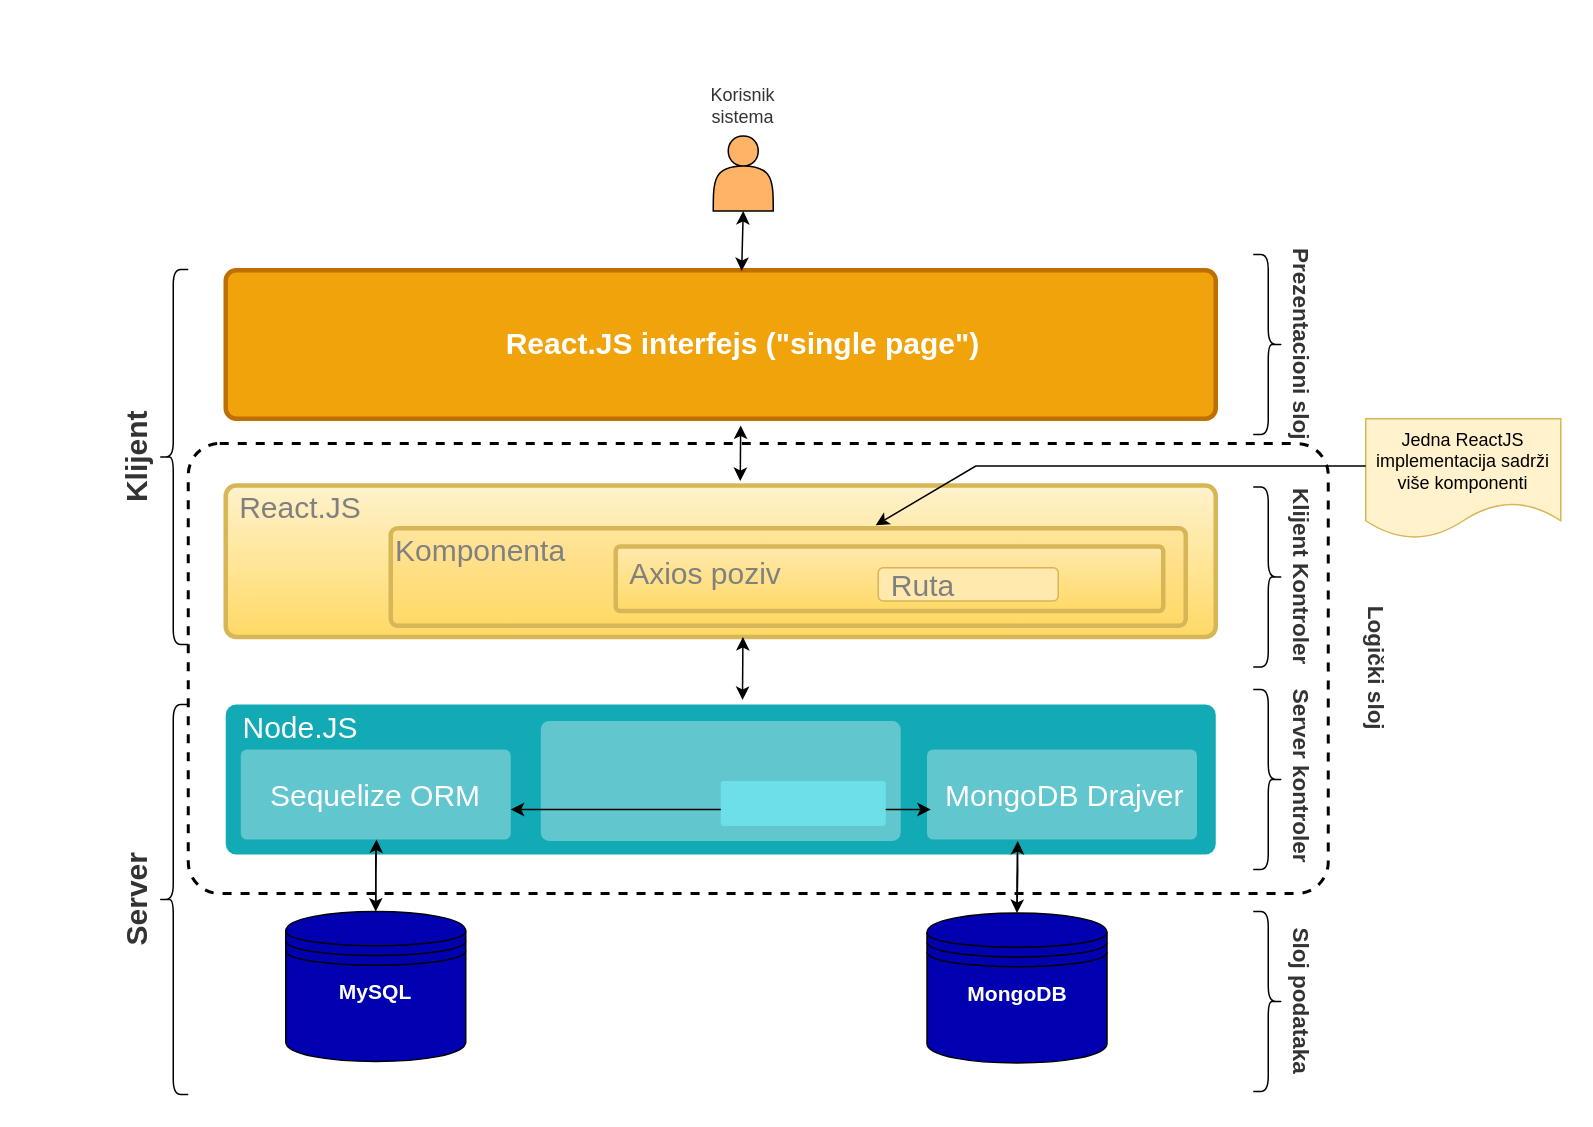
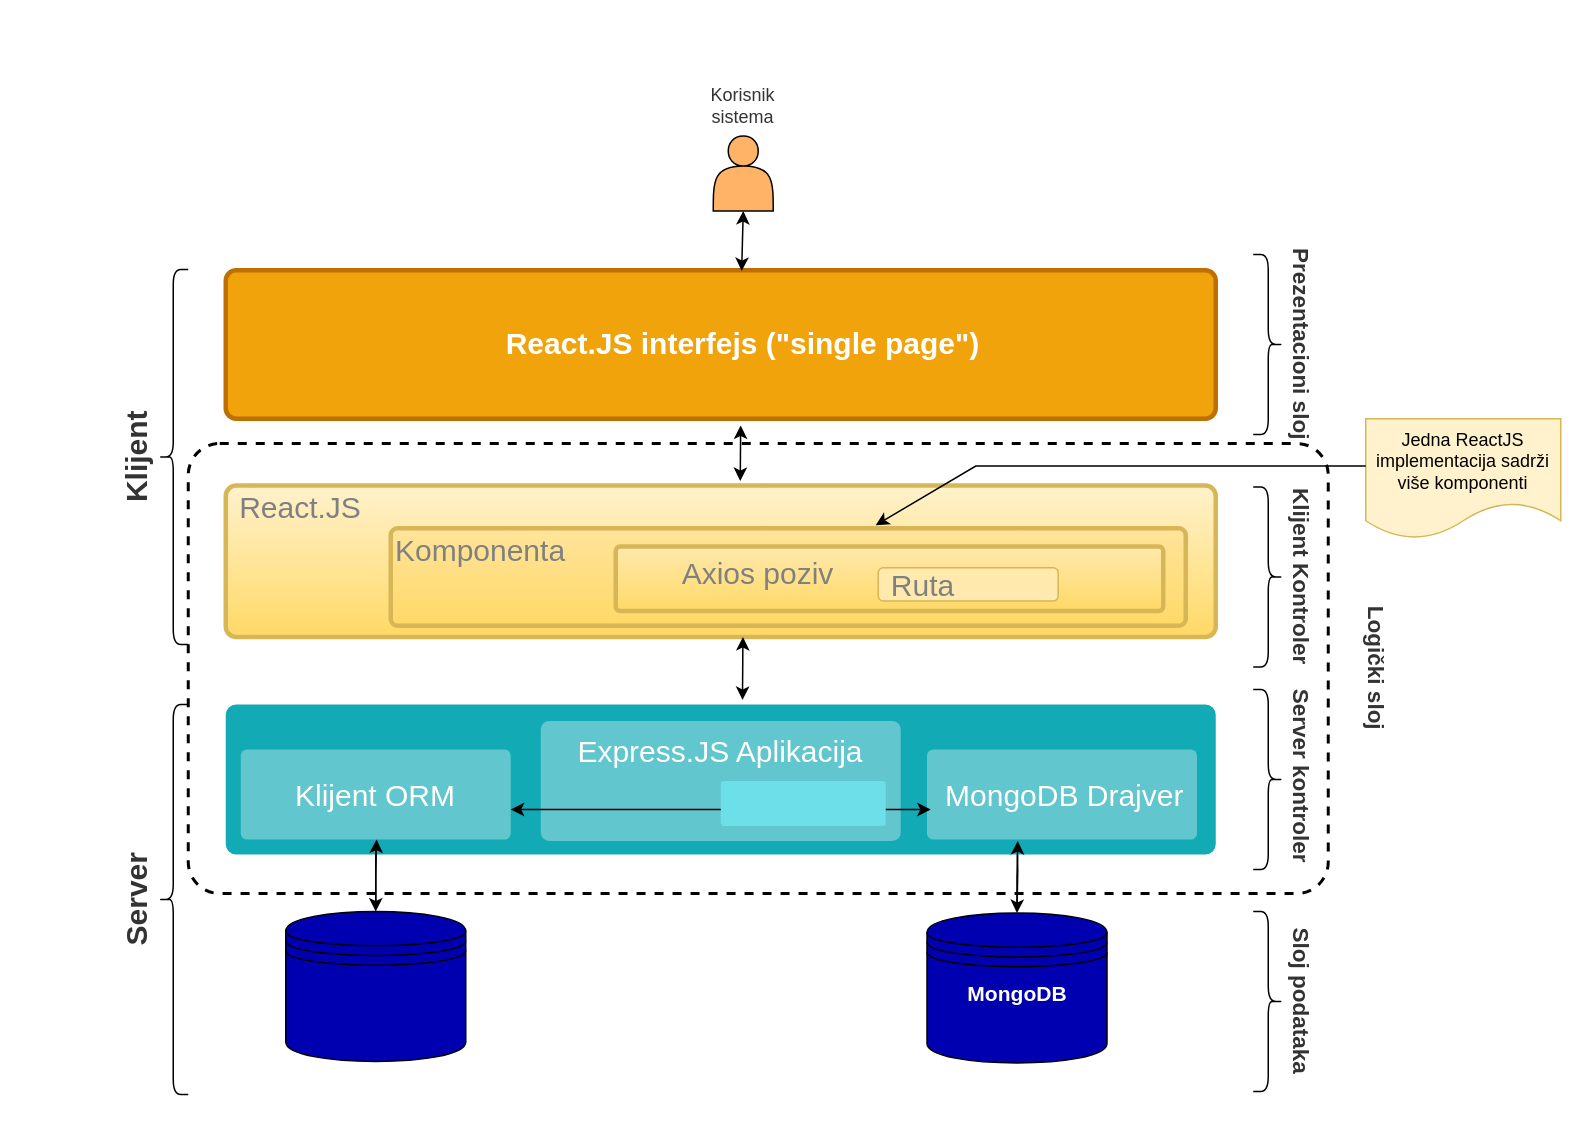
node "Axios poziv": moved (706, 572) -> (758, 572)
node "Node.JS": removed
node "Express.JS Aplikacija": added
node "Sequelize ORM": label "Sequelize ORM" -> "Klijent ORM"
node "MySQL": removed
